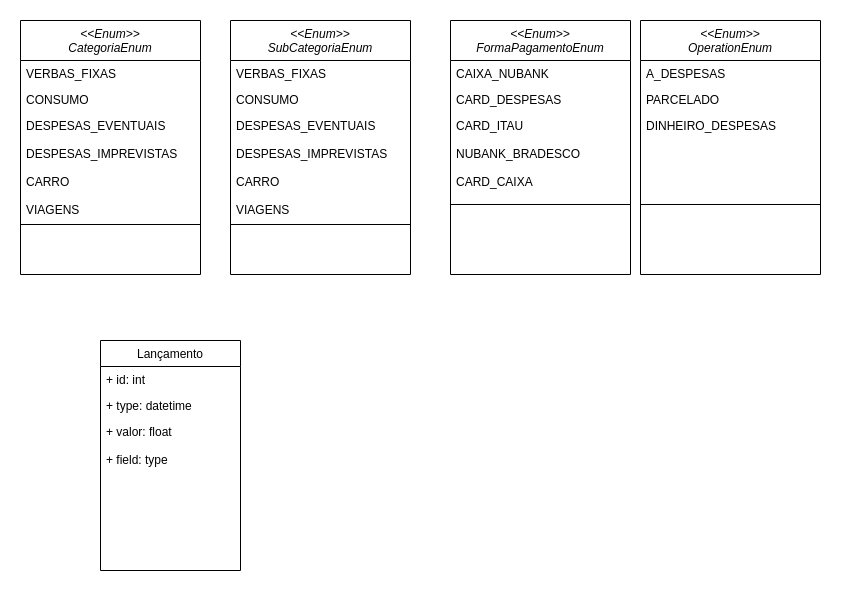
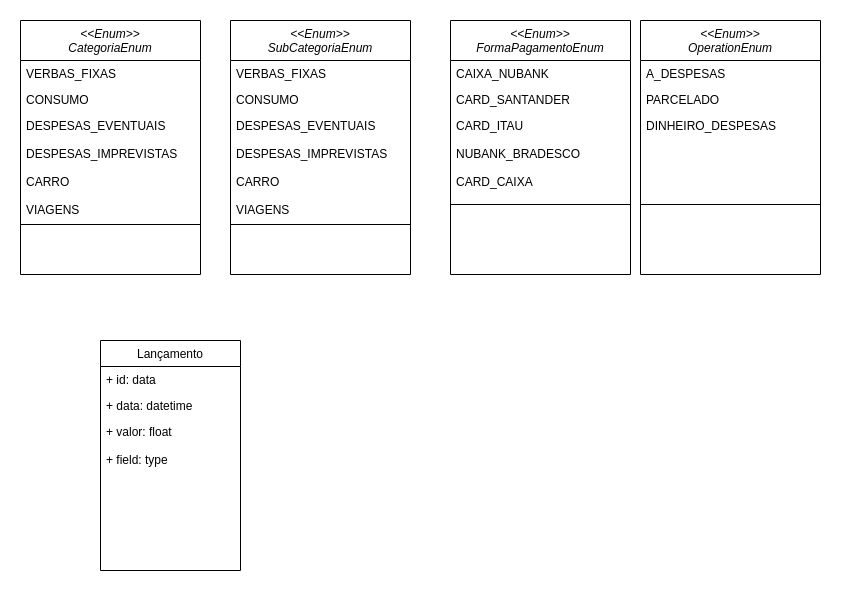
node "CARD_DESPESAS": label "CARD_DESPESAS" -> "CARD_SANTANDER"
node "+ id: int": label "+ id: int" -> "+ id: data"
node "+ type: datetime": label "+ type: datetime" -> "+ data: datetime"
